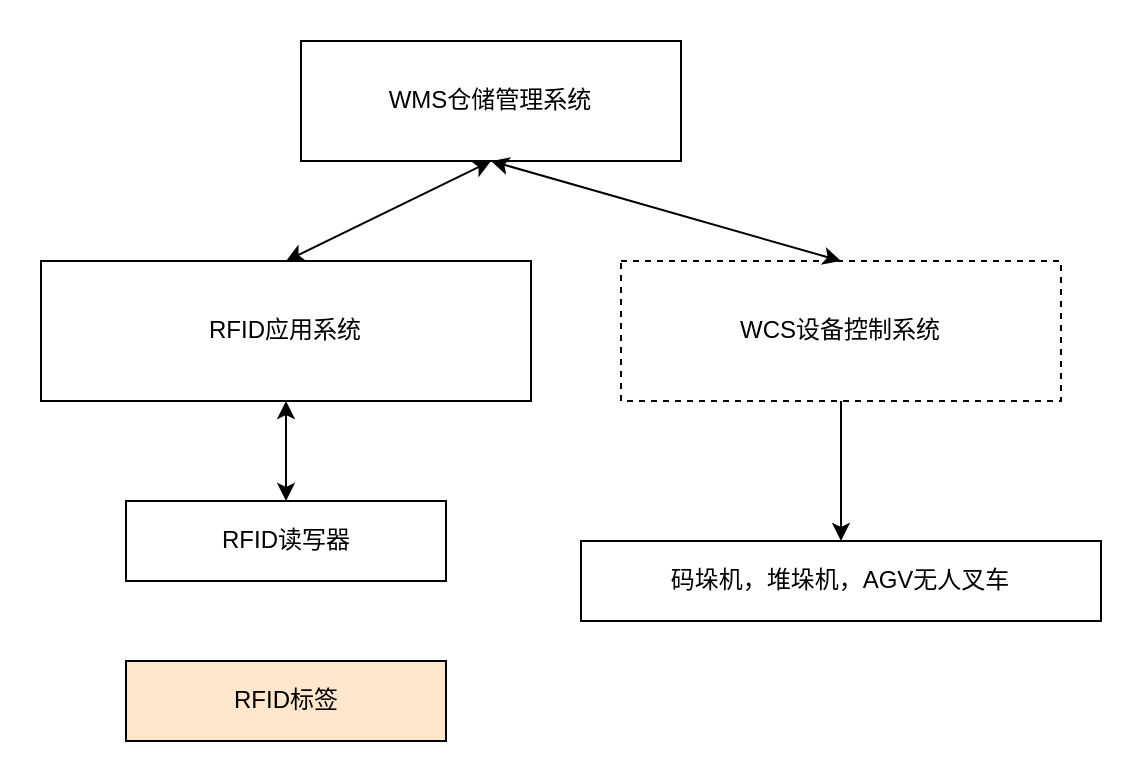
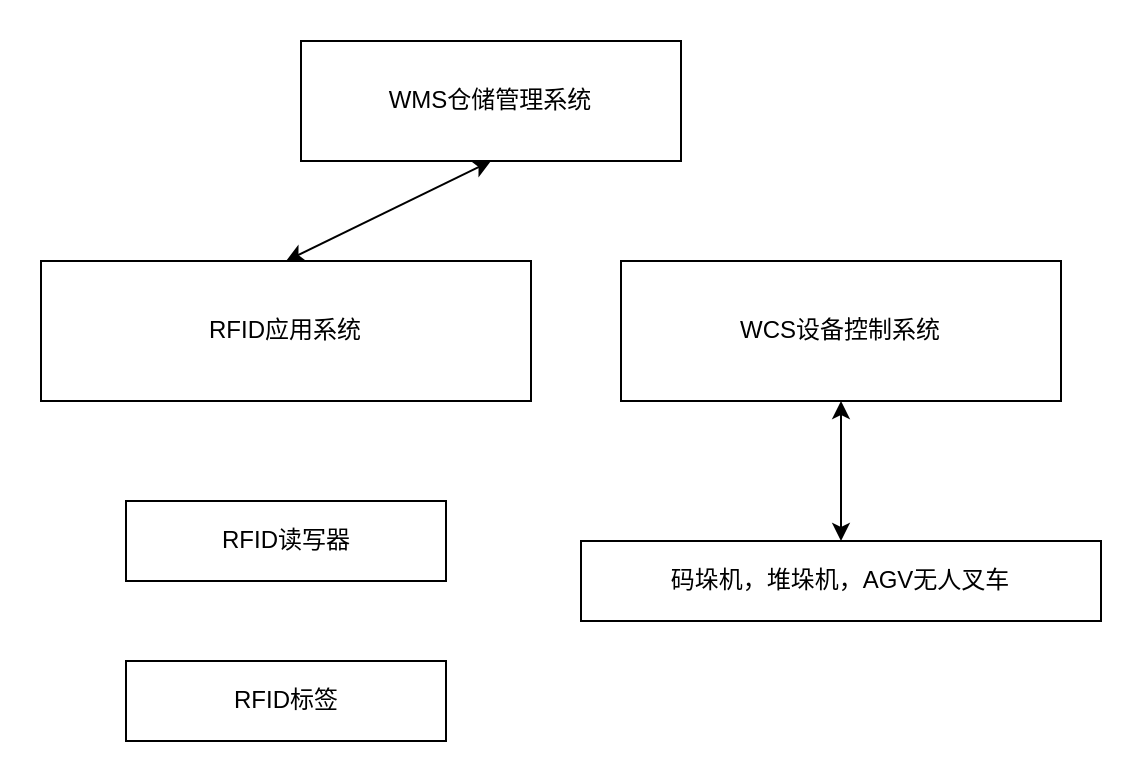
edge "WMS仓储管理系统" -- "WCS设备控制系统": removed
node "WCS设备控制系统": style dashed -> solid
edge "WCS设备控制系统" -> "码垛机，堆垛机，AGV无人叉车": arrowhead none -> classic
edge "RFID应用系统" -- "RFID读写器": removed
node "RFID标签": fillcolor #ffe6cc -> #ffffff
